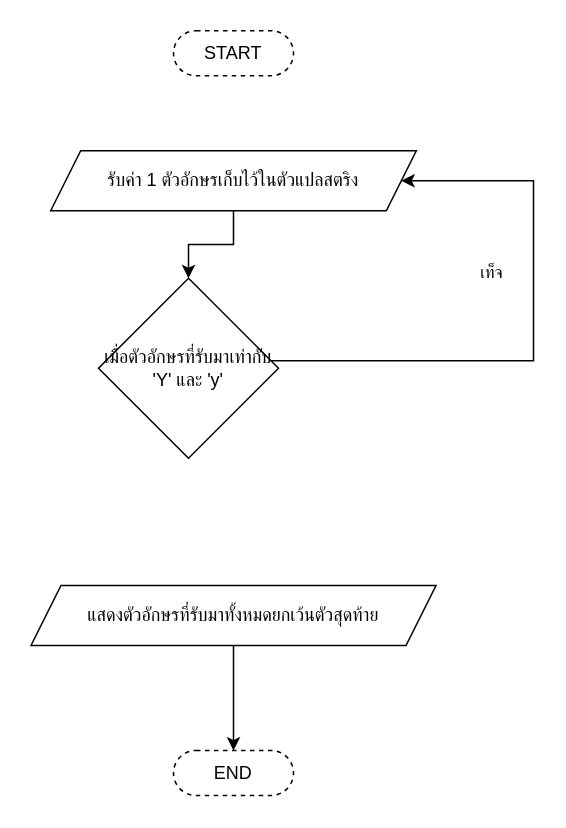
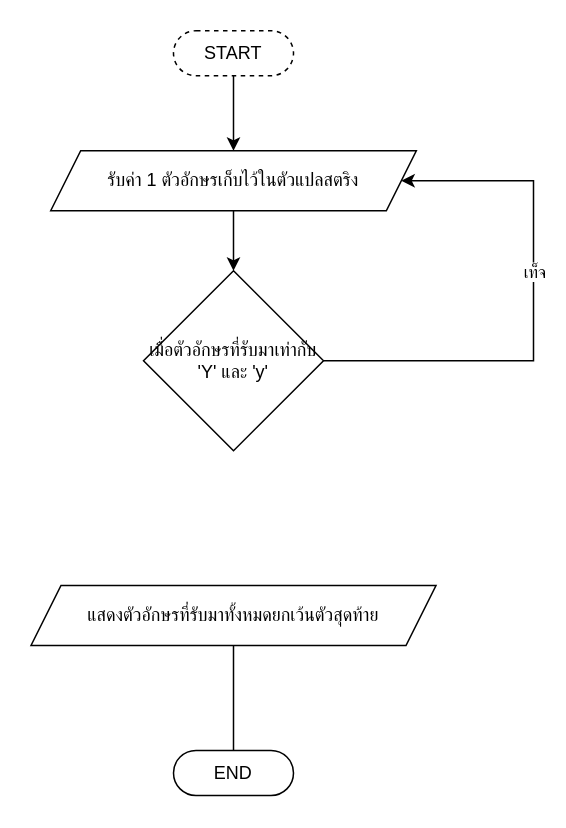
edge "START" -> "รับค่า 1 ตัวอักษรเก็บไว้ในตัวแปลสตริง": added
node "เมื่อตัวอักษรที่รับมาเท่ากับ 'Y' และ 'y'": moved (188, 368) -> (233, 361)
edge "แสดงตัวอักษรที่รับมาทั้งหมดยกเว้นตัวสุดท้าย" -> "END": arrowhead classic -> none
node "END": style dashed -> solid
